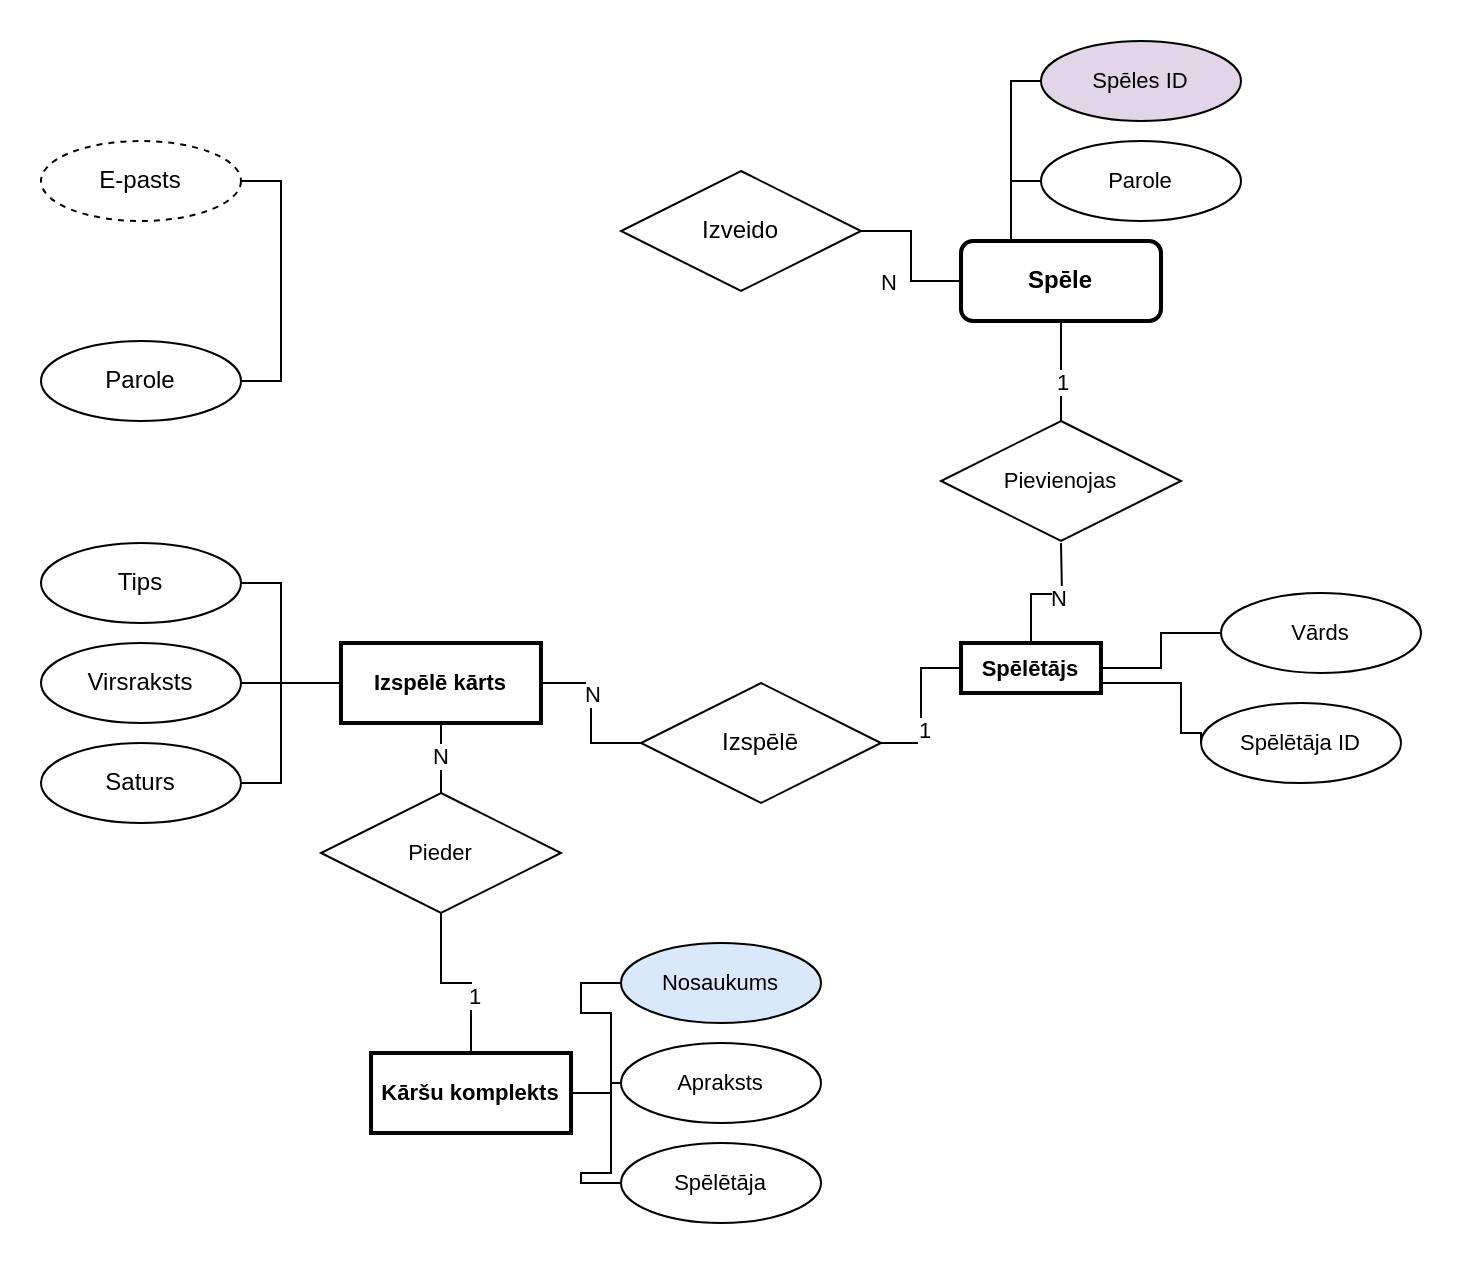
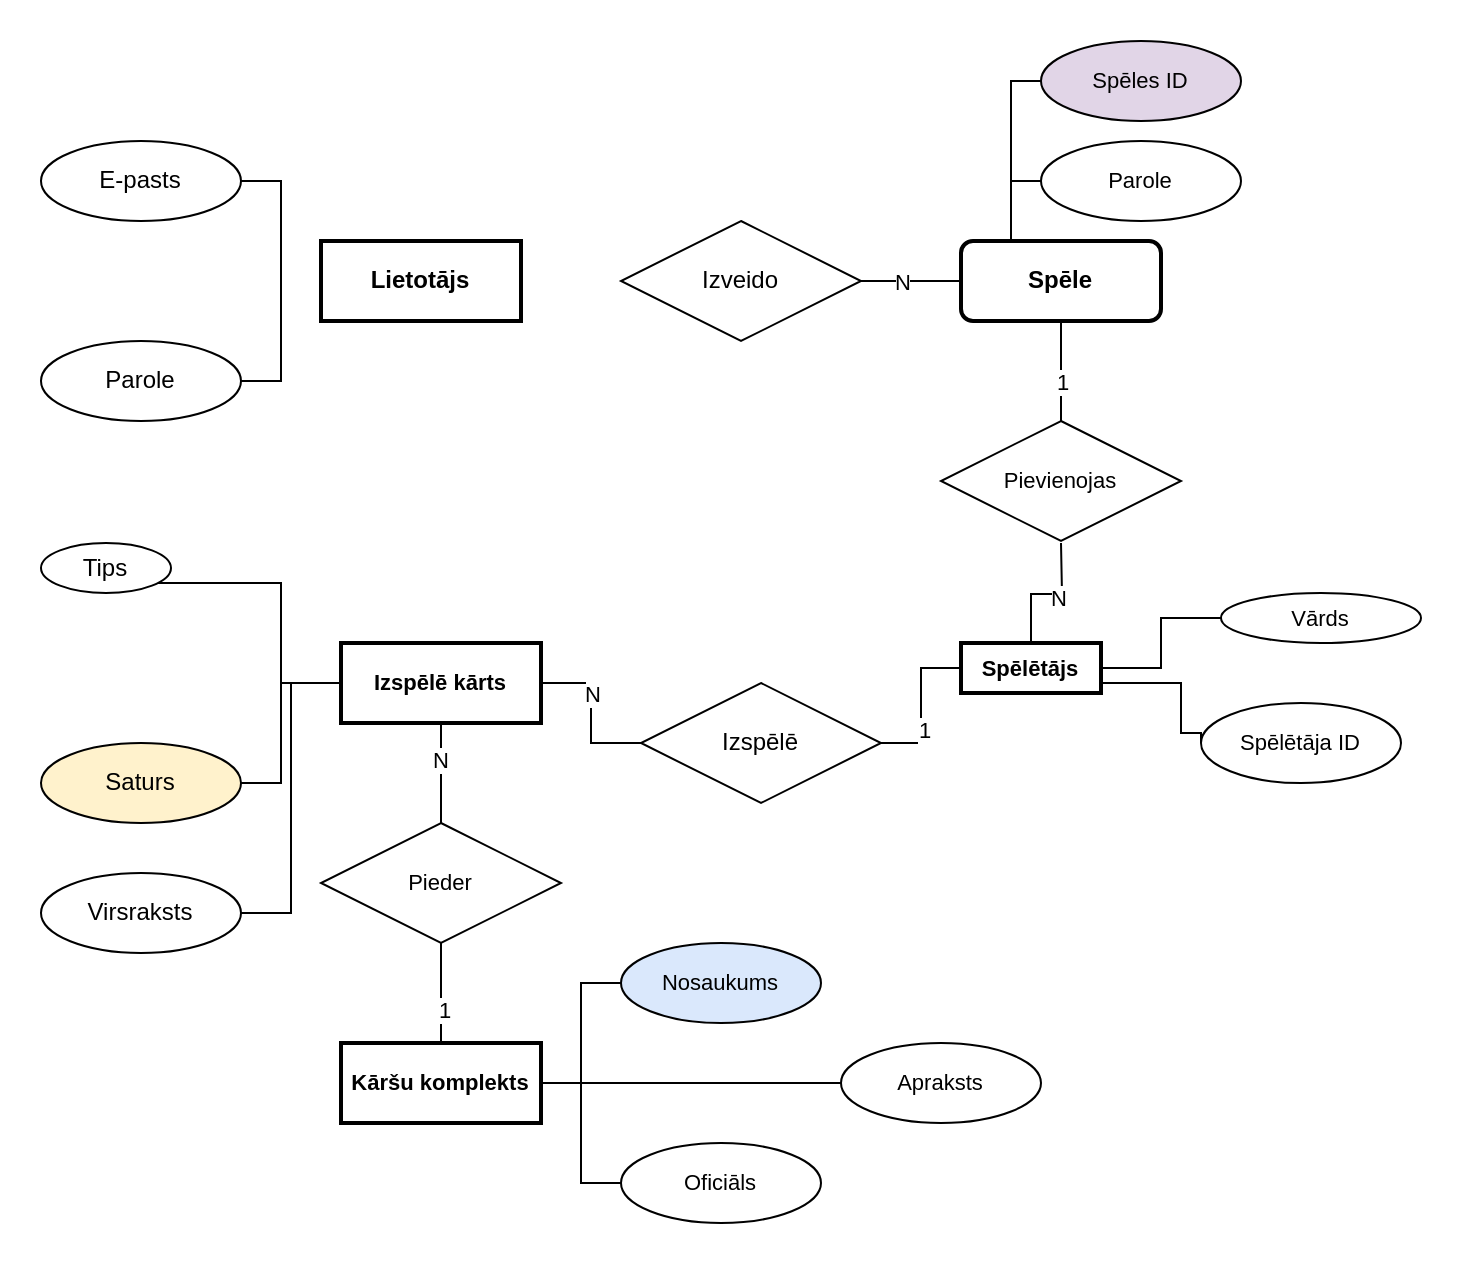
node "E-pasts": style dashed -> solid
node "Izveido": moved (741, 231) -> (741, 281)
node "Lietotājs": added
node "Tips": size 200x80 -> 130x50
node "Vārds": size 200x80 -> 200x50
node "Virsraksts": moved (141, 683) -> (141, 913)
node "Saturs": fillcolor #ffffff -> #fff2cc
node "Pieder": moved (441, 853) -> (441, 883)
node "Apraksts": moved (721, 1083) -> (941, 1083)
node "Kāršu komplekts": moved (471, 1093) -> (441, 1083)
node "Spēlētāja": label "Spēlētāja" -> "Oficiāls"
